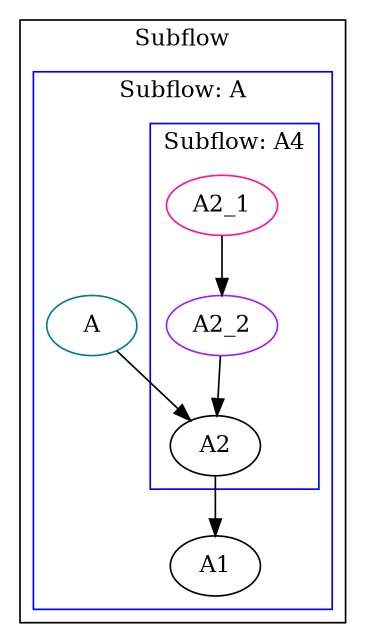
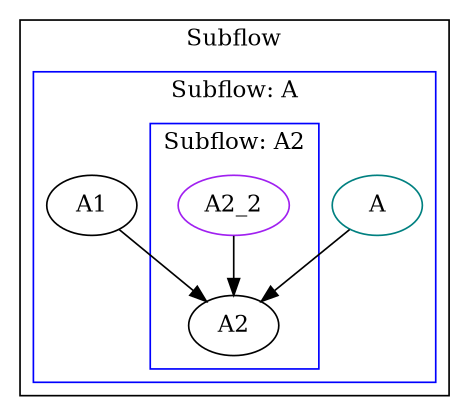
cluster "Subflow: A4": label "Subflow: A4" -> "Subflow: A2"
node "A2_1": removed
edge "A2" -> "A1": reversed
